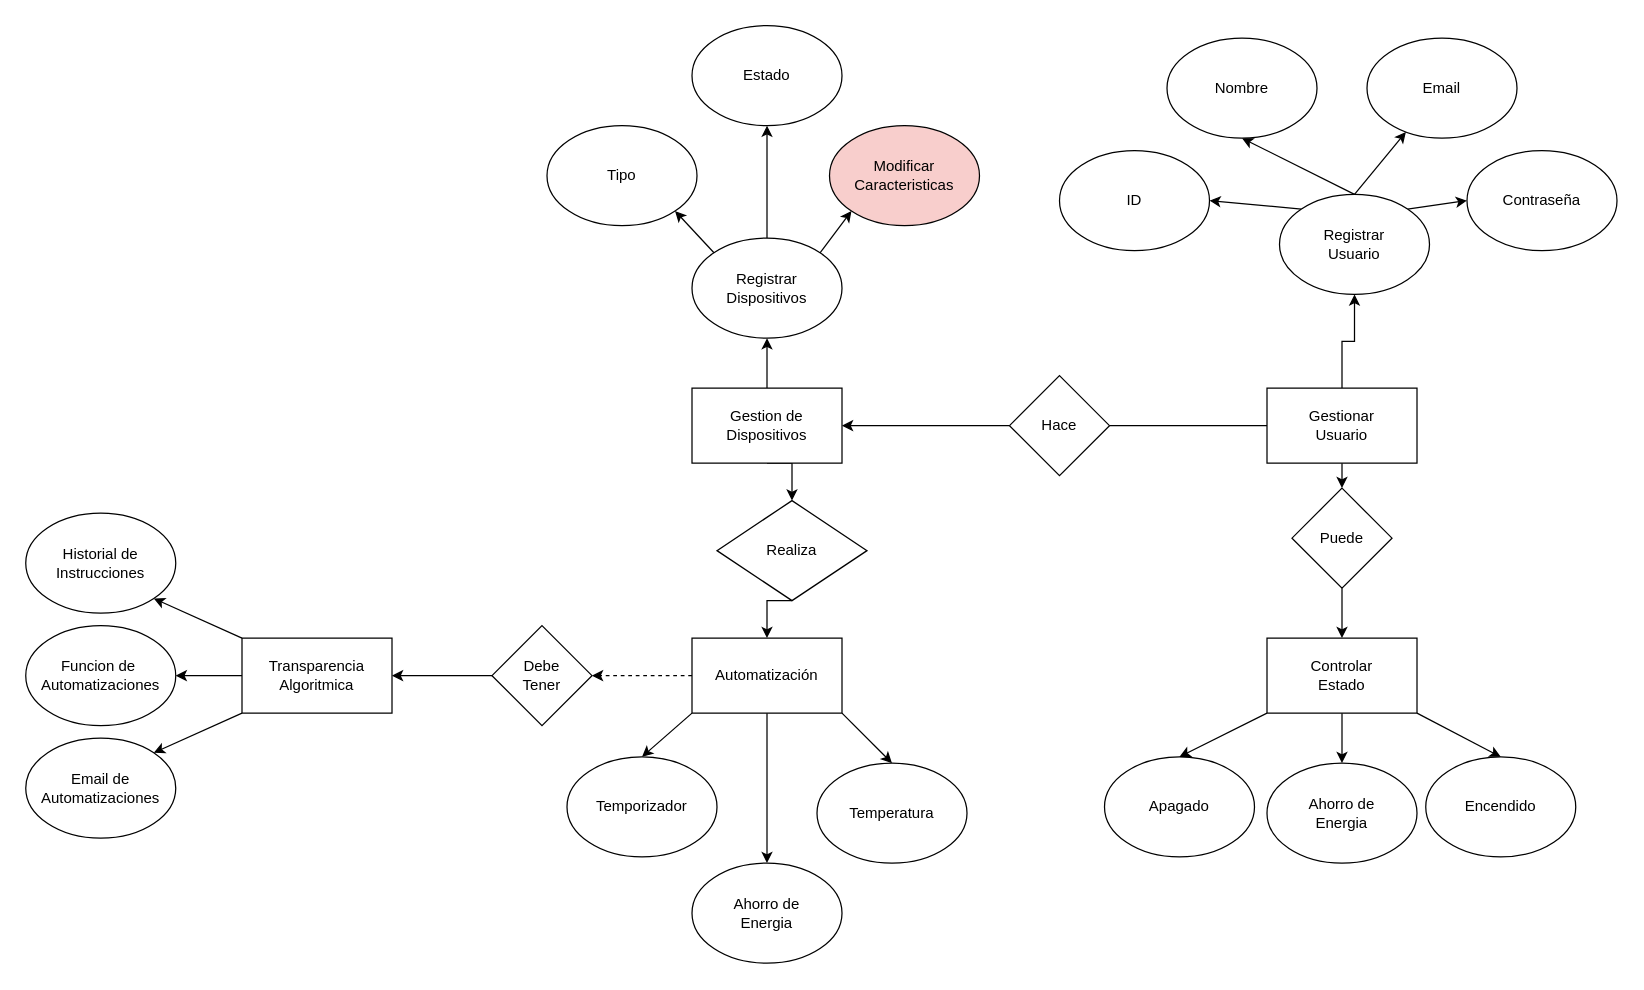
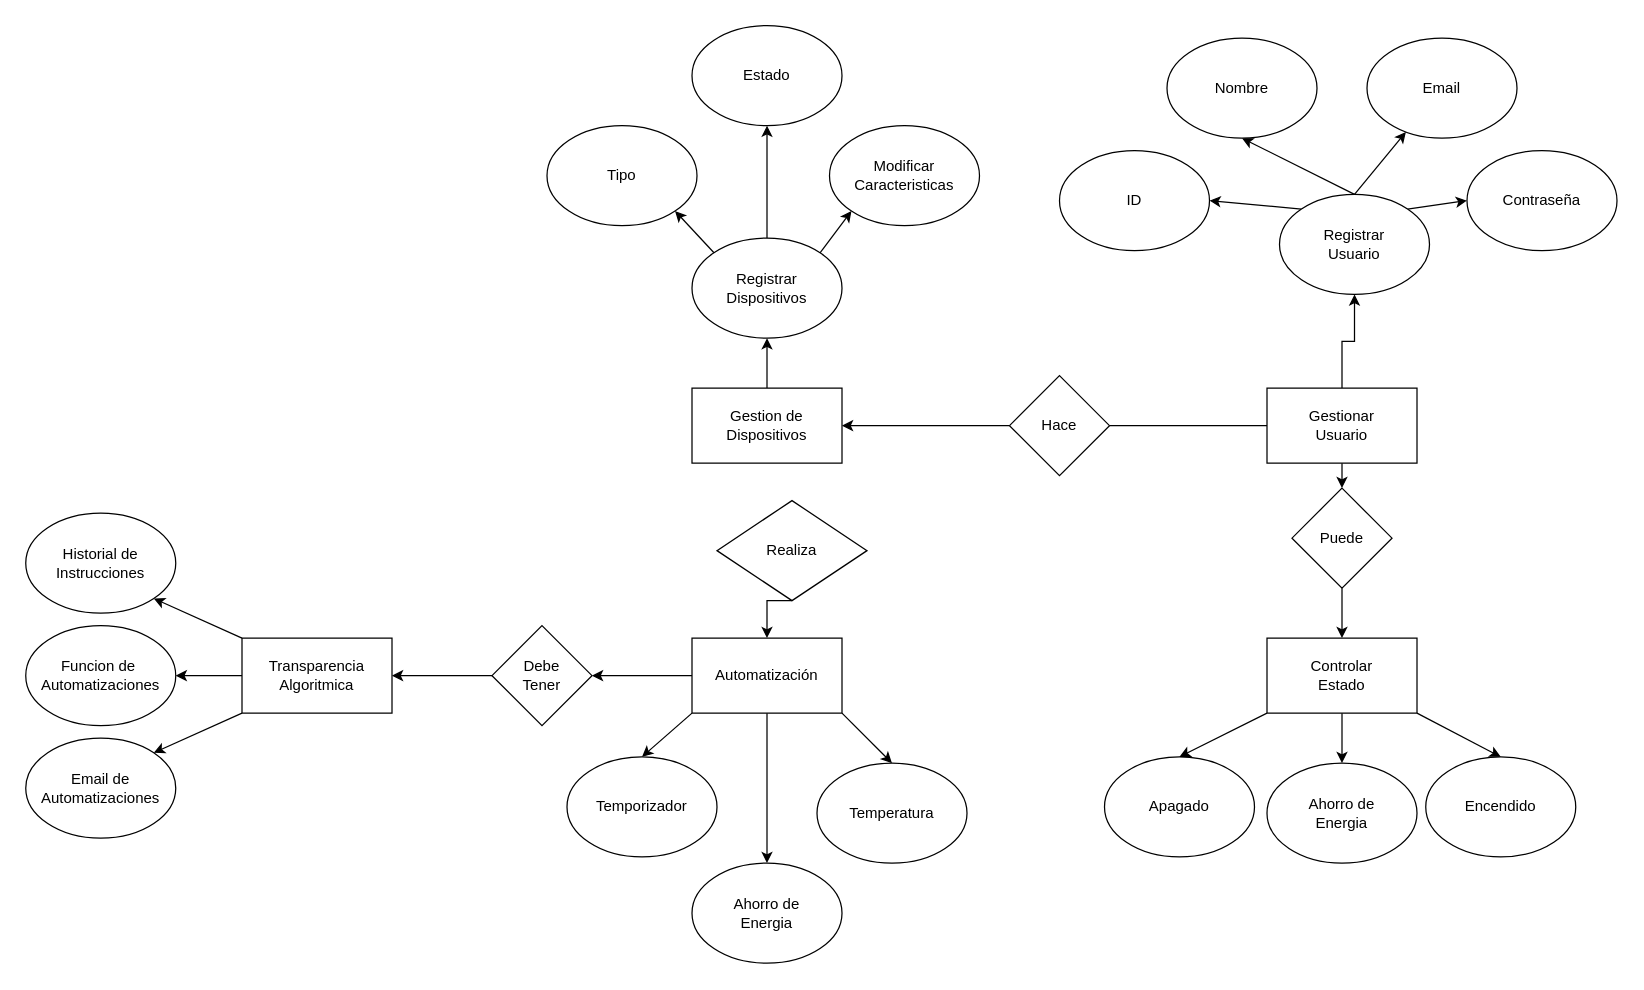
node "Modificar Caracteristicas": fillcolor #f8cecc -> #ffffff
edge "Gestion de Dispositivos" -> "Realiza": removed
edge "Automatización" -> "Debe Tener": style dashed -> solid
